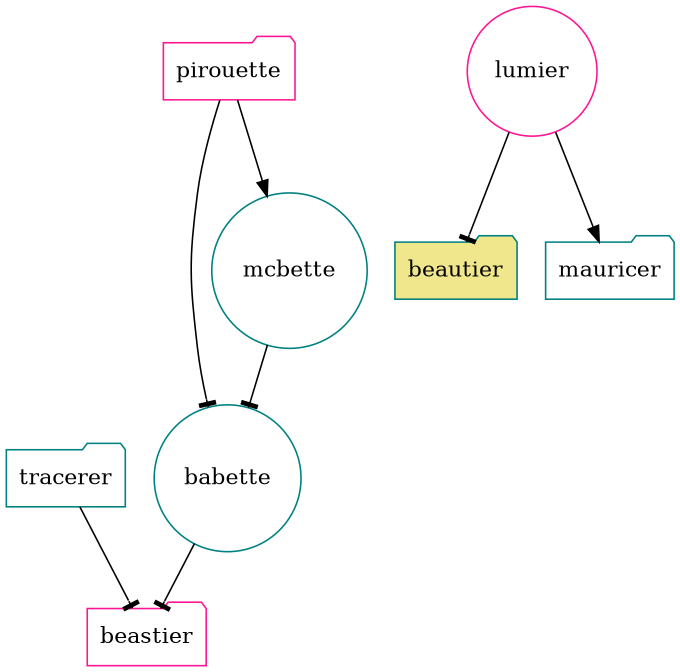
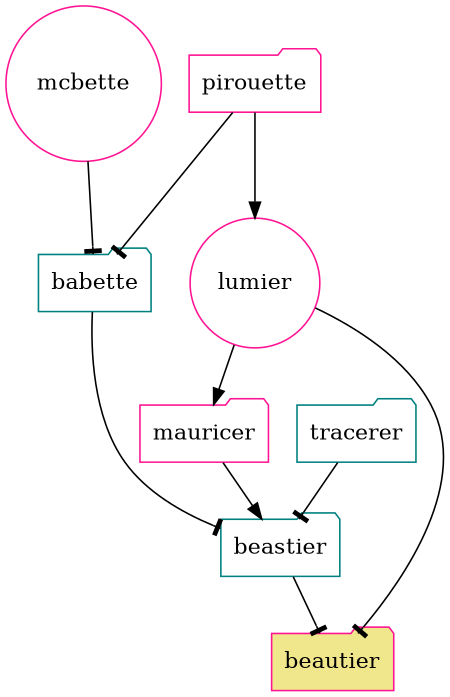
edge "pirouette" -> "mcbette": now "pirouette" -> "lumier"
node "mcbette": color teal -> deeppink
node "beautier": color teal -> deeppink
node "mauricer": color teal -> deeppink
node "babette": shape circle -> folder
edge "mauricer" -> "beastier": added
edge "beastier" -> "beautier": added
node "beastier": color deeppink -> teal
